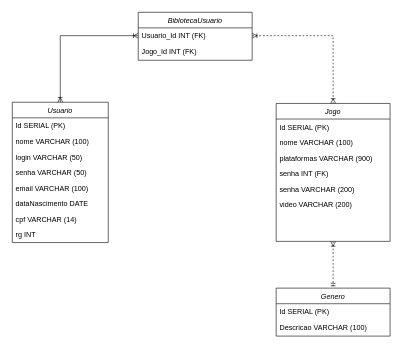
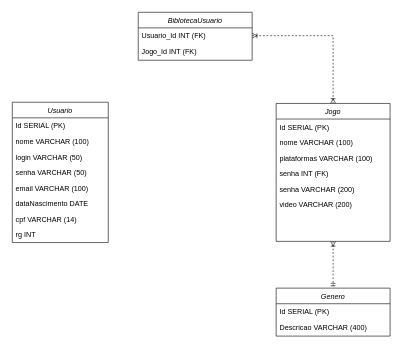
edge "Usuario_Id INT (FK)" -- "Usuario": removed
node "plataformas VARCHAR (900)": label "plataformas VARCHAR (900)" -> "plataformas VARCHAR (100)"
node "Descricao VARCHAR (100)": label "Descricao VARCHAR (100)" -> "Descricao VARCHAR (400)"
